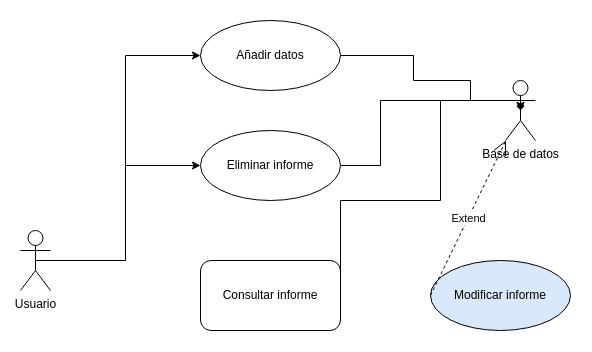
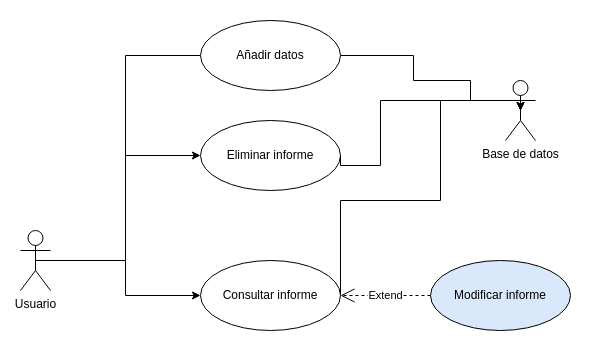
edge "Usuario" -> "Añadir datos": arrowhead classic -> none
node "Eliminar informe": moved (271, 166) -> (271, 156)
edge "Modificar informe" -> "Base de datos": now "Modificar informe" -> "Consultar informe"
edge "Consultar informe" -> "Base de datos": arrowhead diamond -> classic
edge "Usuario" -> "Consultar informe": added
node "Consultar informe": shape rounded rectangle -> ellipse
